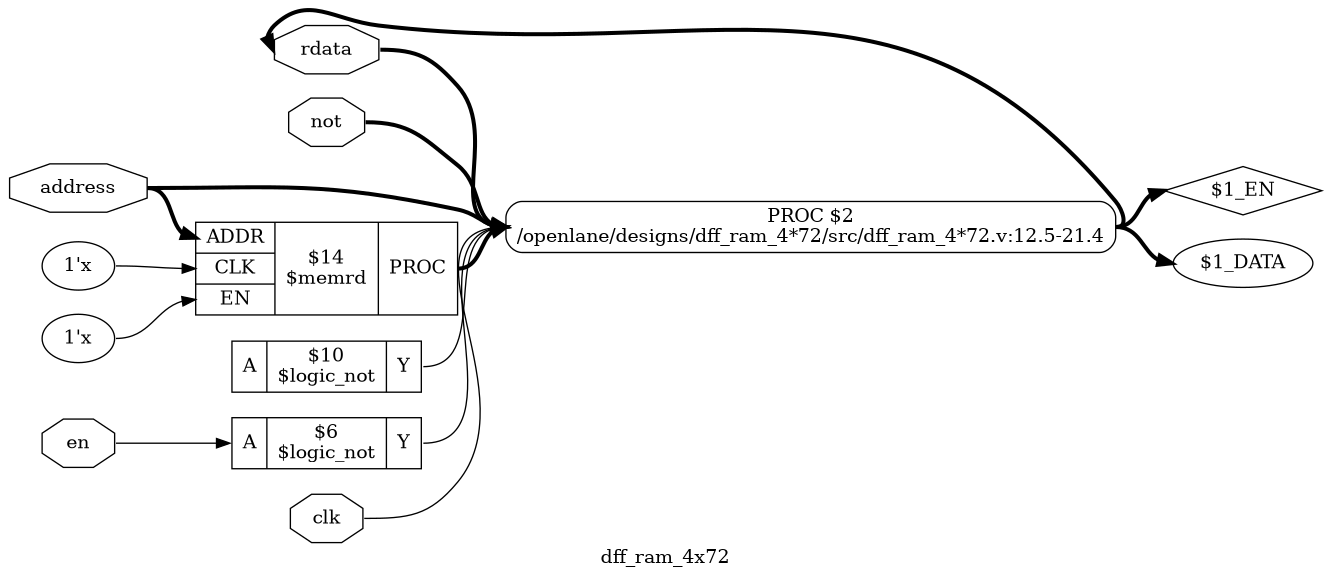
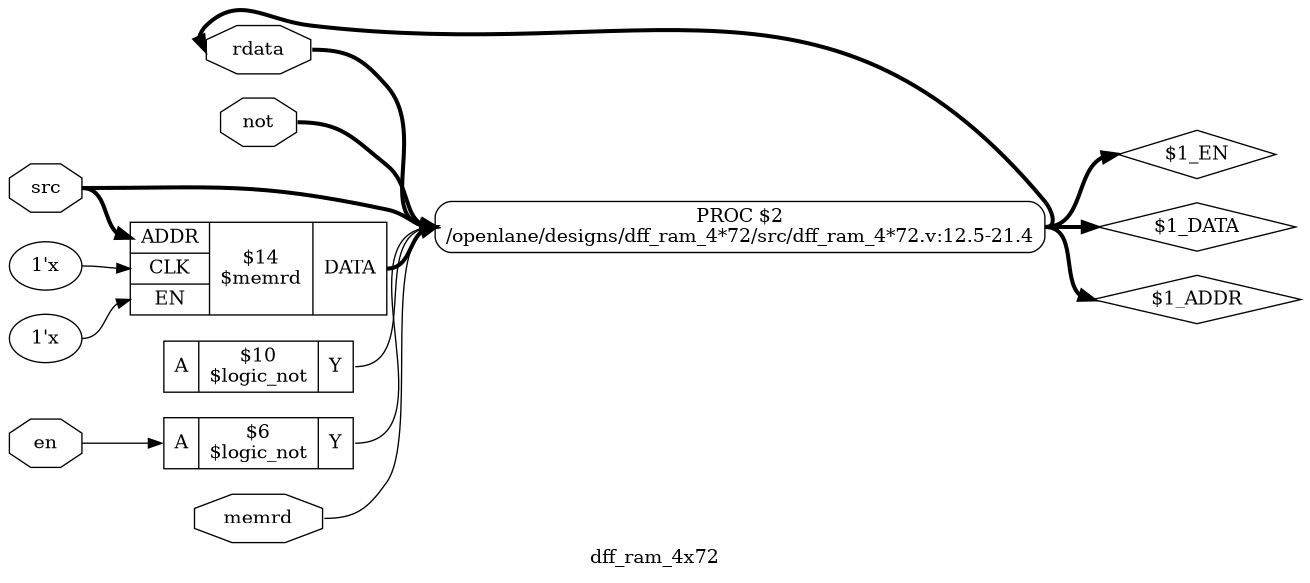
node "address": label "address" -> "src"
node "$1_DATA": shape ellipse -> diamond
node "ADDR": text "PROC" -> "DATA"
node "$1_ADDR": added
node "clk": label "clk" -> "memrd"
